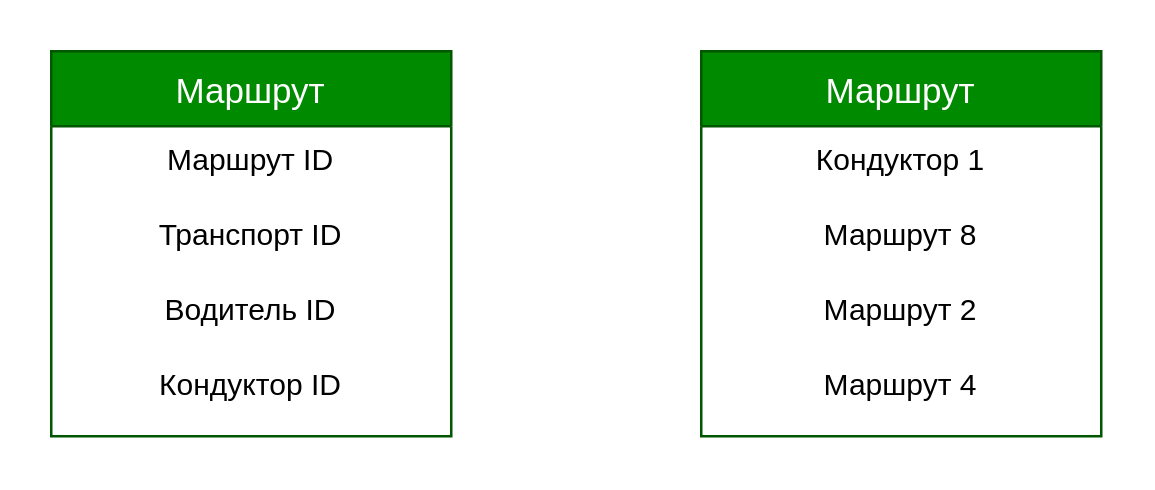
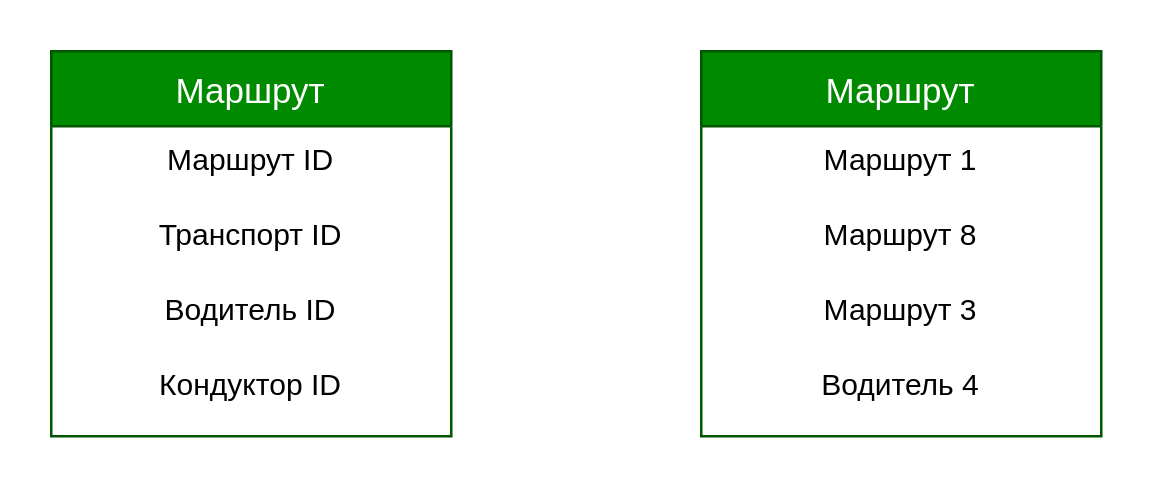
node "Кондуктор 1": label "Кондуктор 1" -> "Маршрут 1"
node "Маршрут 2": label "Маршрут 2" -> "Маршрут 3"
node "Маршрут 4": label "Маршрут 4" -> "Водитель 4"
